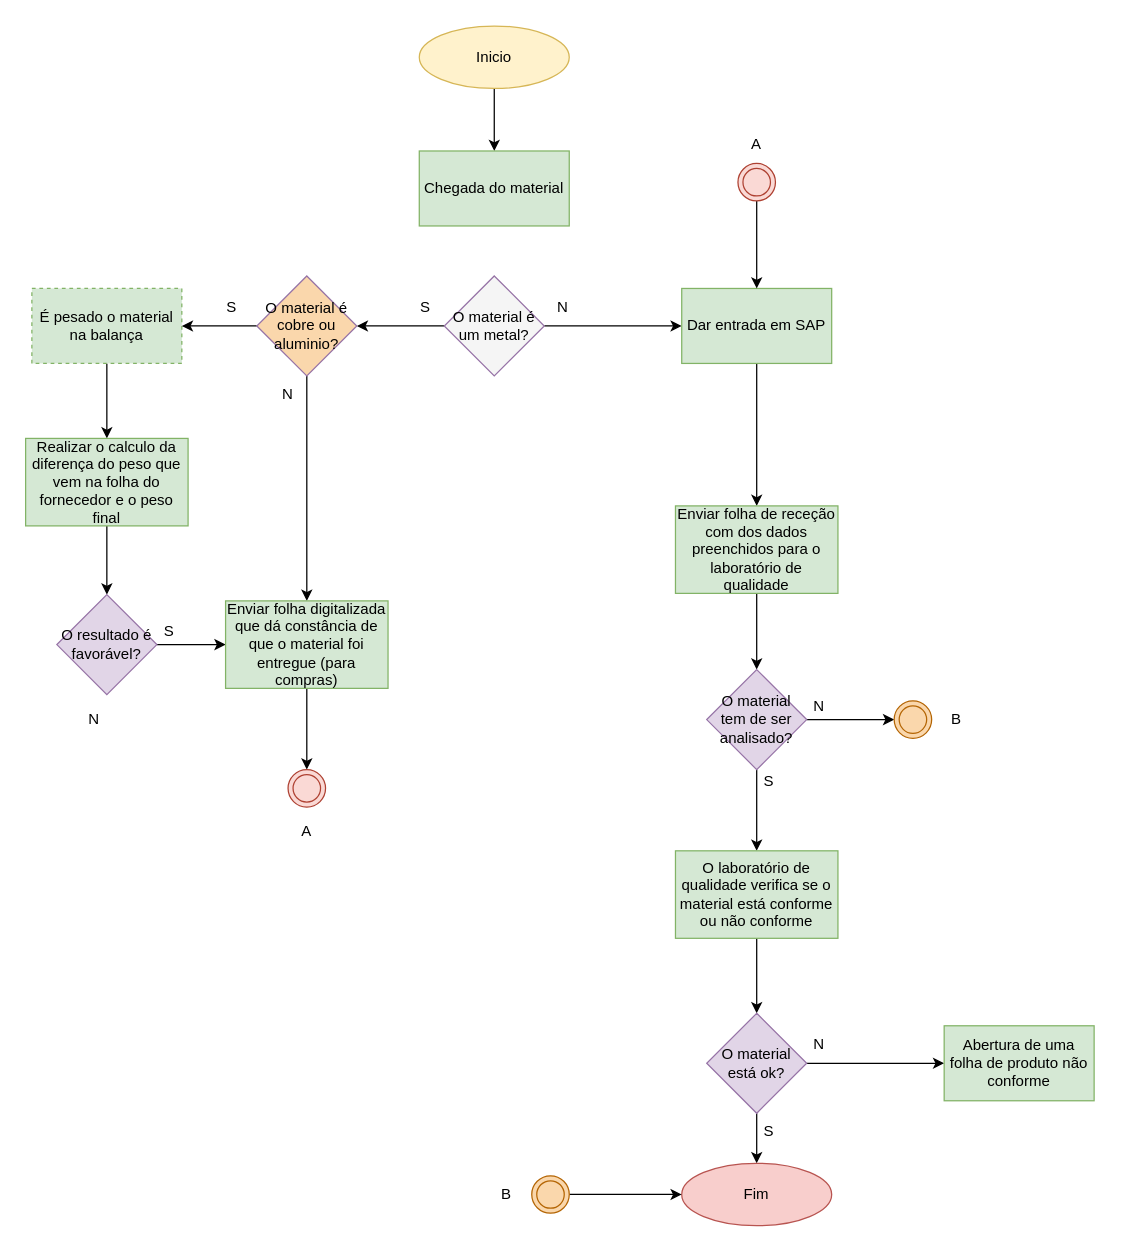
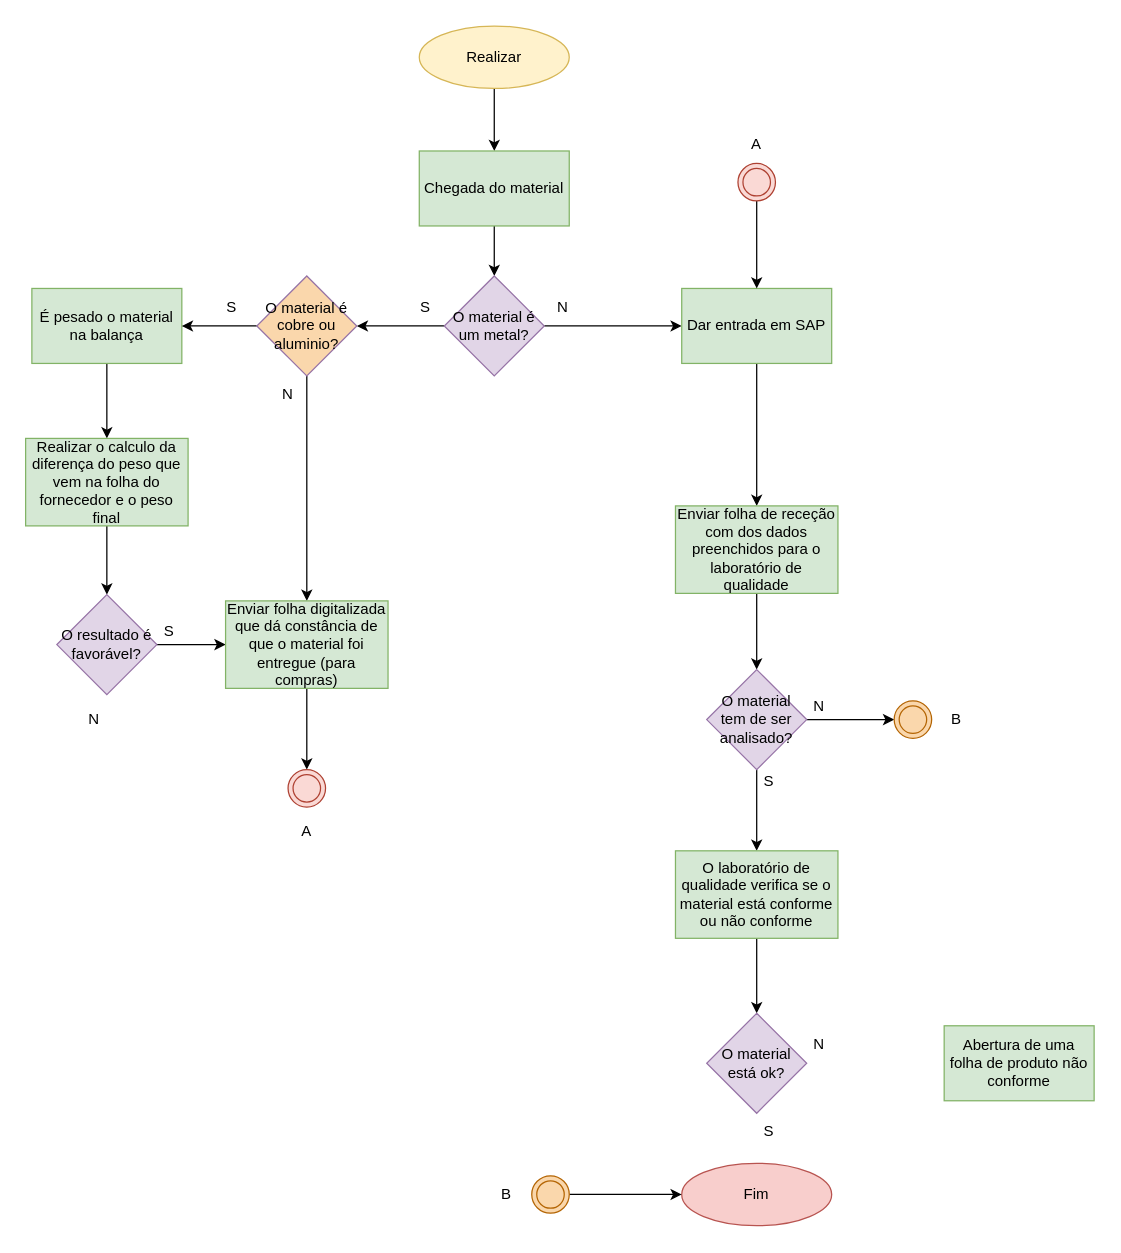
node "Inicio": label "Inicio" -> "Realizar"
edge "Chegada do material" -> "O material é um metal?": added
node "É pesado o material na balança": style dashed -> solid
node "O material é um metal?": fillcolor #f5f5f5 -> #e1d5e7
edge "O material está ok?" -> "Abertura de uma folha de produto não conforme": removed
edge "O material está ok?" -> "Fim": removed
